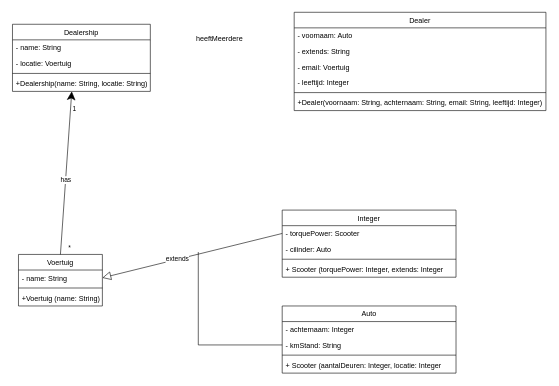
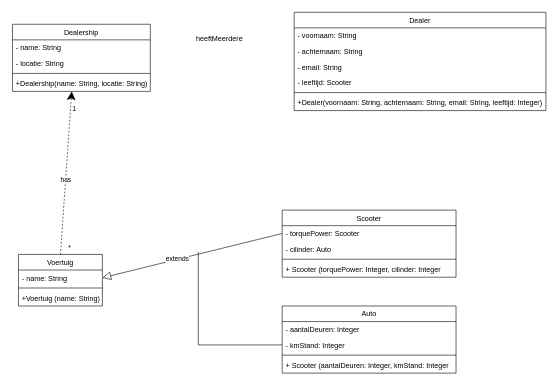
node "- voornaam: Auto": label "- voornaam: Auto" -> "- voornaam: String"
node "- extends: String": label "- extends: String" -> "- achternaam: String"
node "- locatie: Voertuig": label "- locatie: Voertuig" -> "- locatie: String"
node "- email: Voertuig": label "- email: Voertuig" -> "- email: String"
node "- leeftijd: Integer": label "- leeftijd: Integer" -> "- leeftijd: Scooter"
edge "Voertuig" -> "+Dealership(name: String, locatie: String)": style solid -> dashed
node "Integer": label "Integer" -> "Scooter"
node "+ Scooter (torquePower: Integer, extends: Integer": label "+ Scooter (torquePower: Integer, extends: Integer" -> "+ Scooter (torquePower: Integer, cilinder: Integer"
node "- achternaam: Integer": label "- achternaam: Integer" -> "- aantalDeuren: Integer"
node "- kmStand: String": label "- kmStand: String" -> "- kmStand: Integer"
node "+ Scooter (aantalDeuren: Integer, locatie: Integer": label "+ Scooter (aantalDeuren: Integer, locatie: Integer" -> "+ Scooter (aantalDeuren: Integer, kmStand: Integer"
